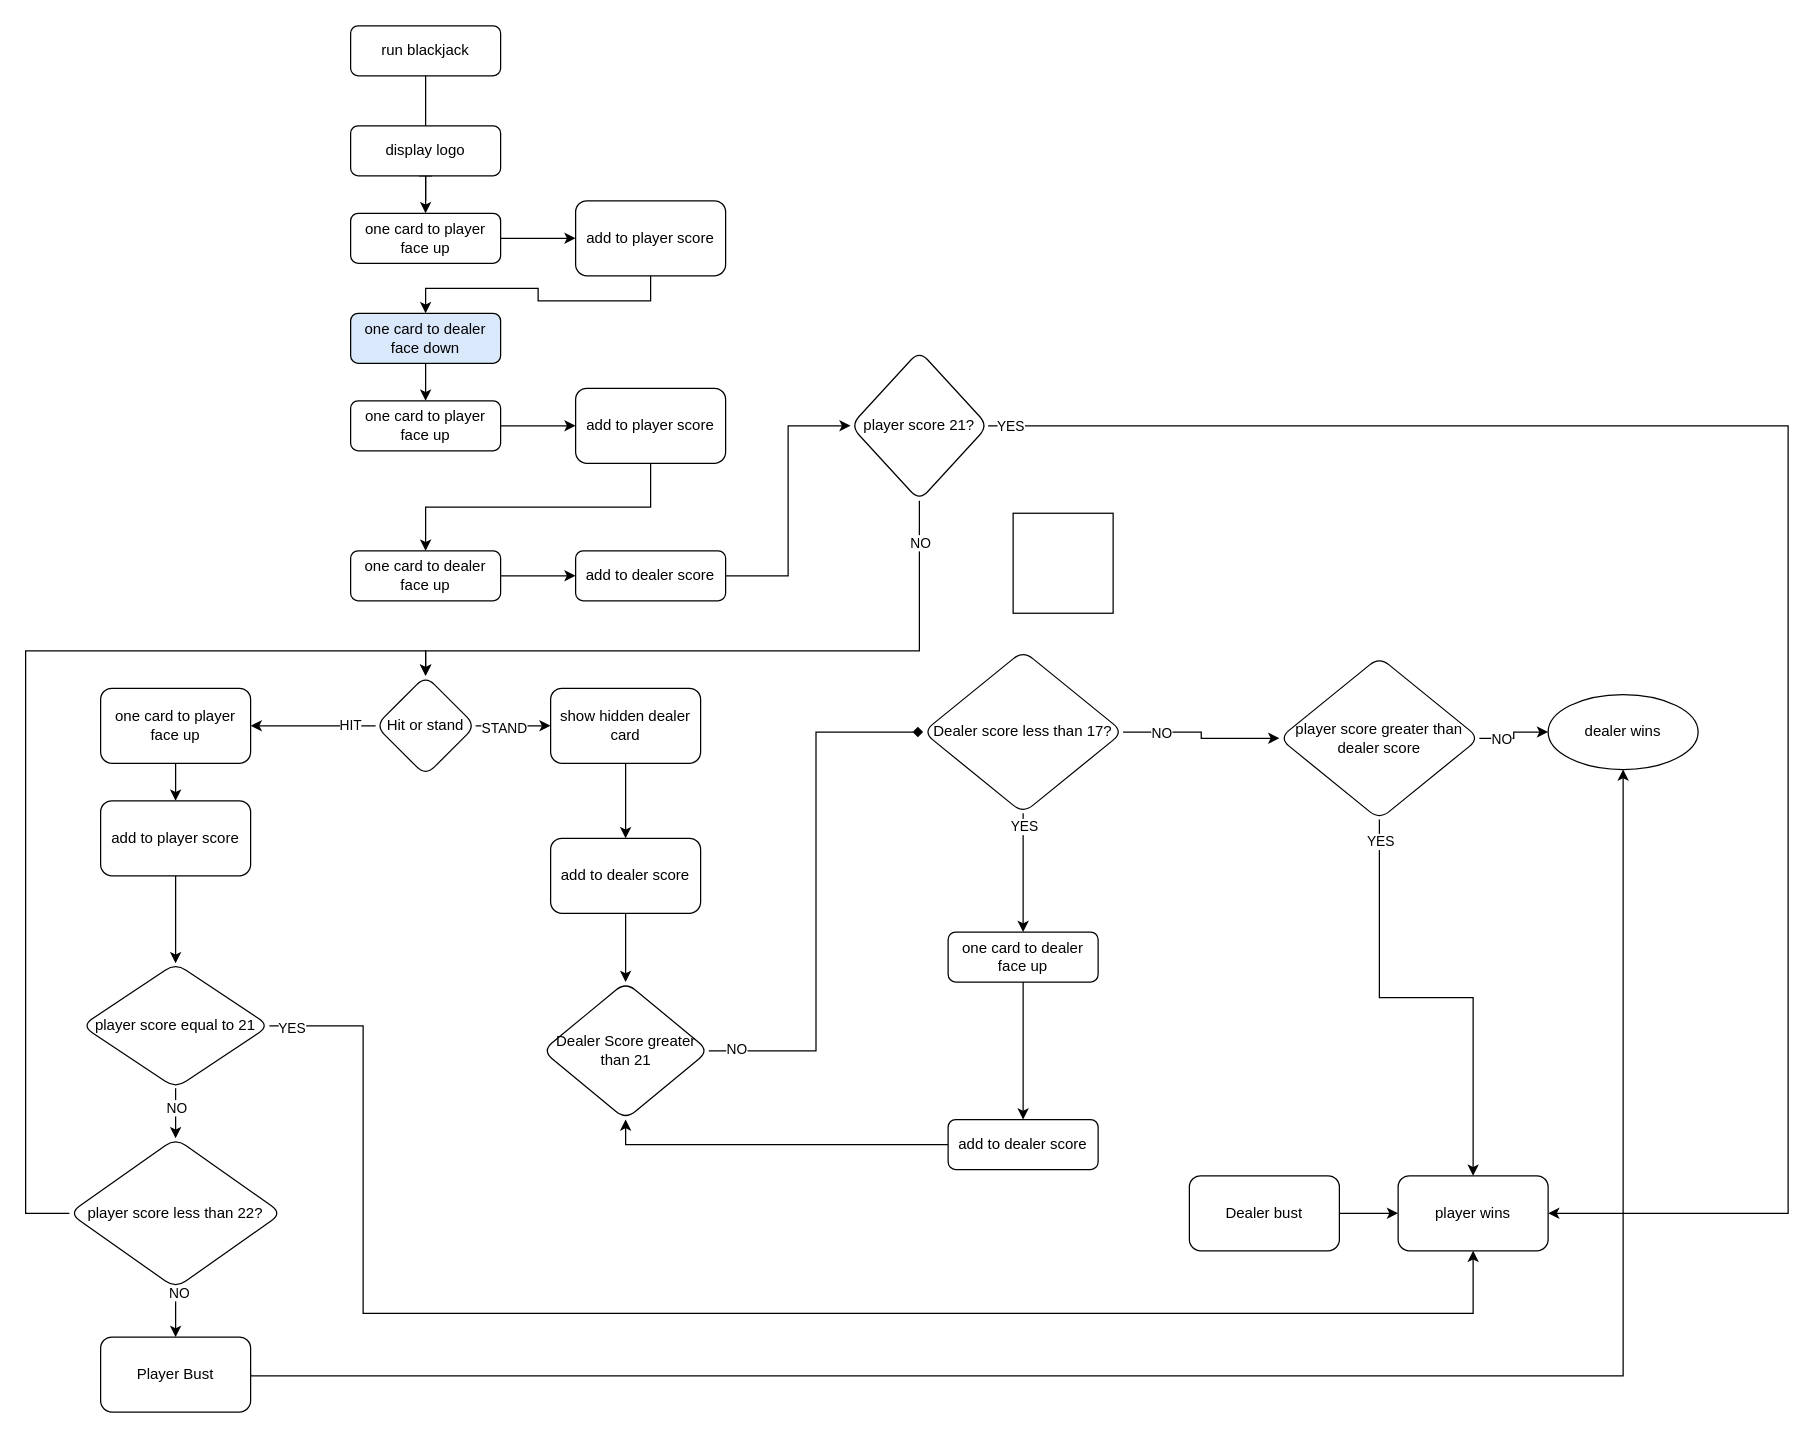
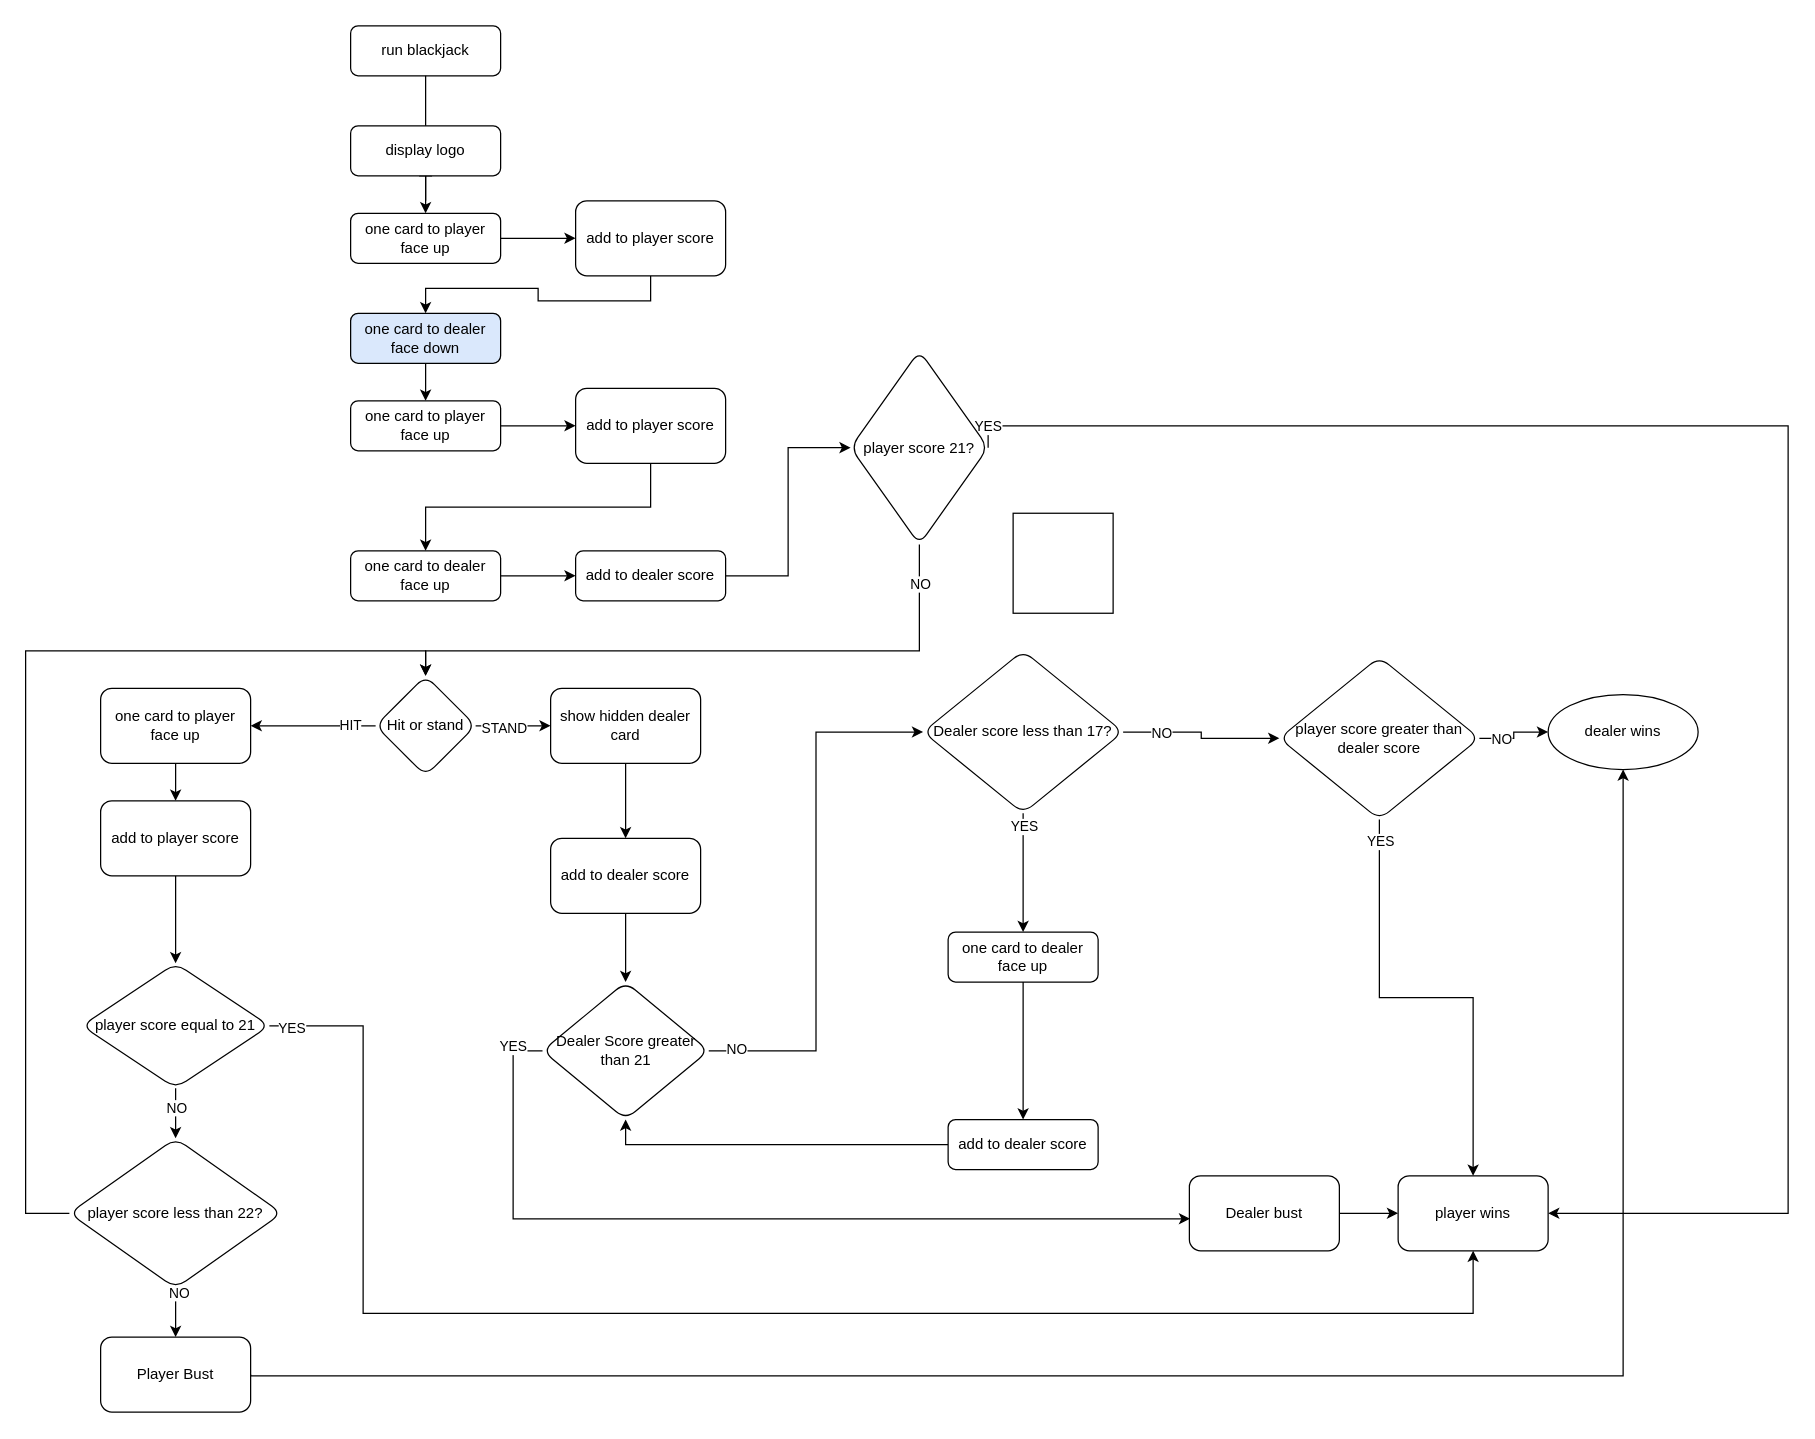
node "player score 21?": size 138x150 -> 138x194
edge "Dealer Score greater than 21" -> "Dealer score less than 17?": arrowhead diamond -> classic
edge "Dealer Score greater than 21" -> "Dealer bust": added, label "YES"
